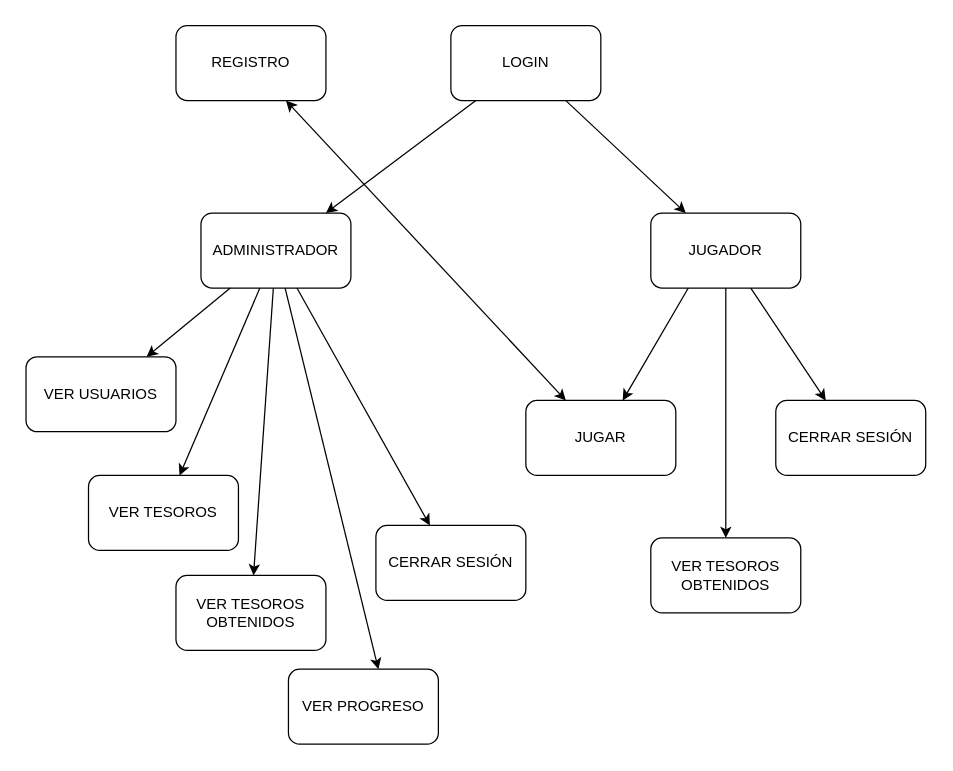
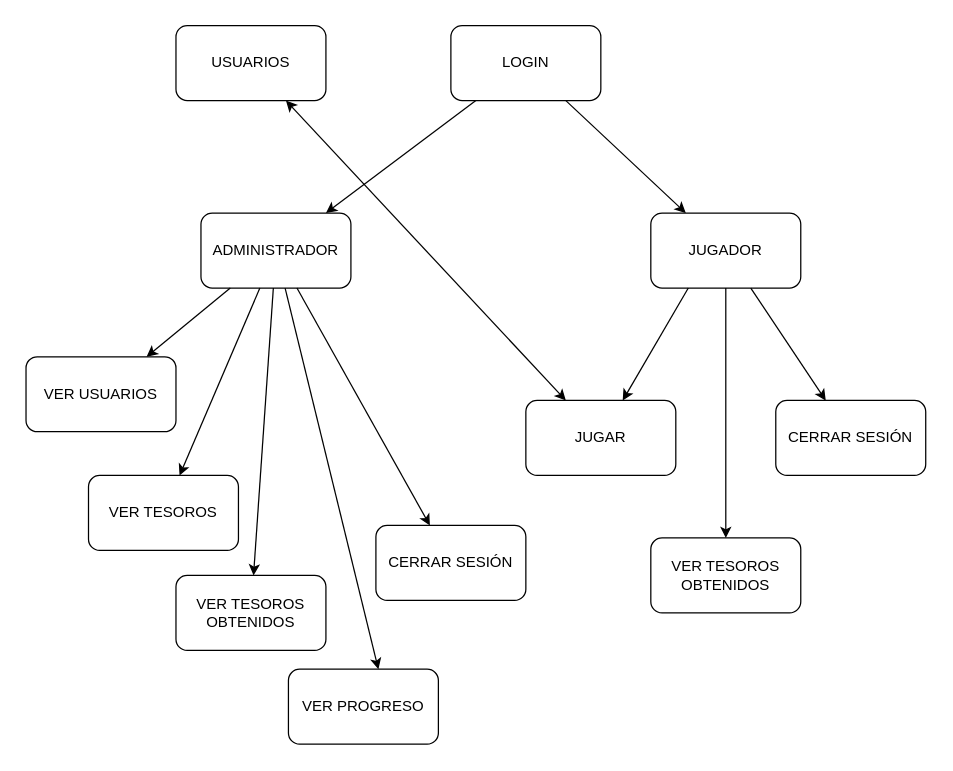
node "REGISTRO": label "REGISTRO" -> "USUARIOS"
